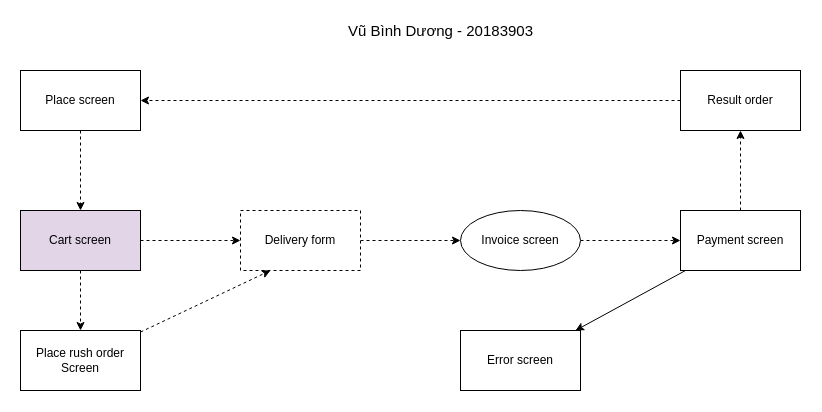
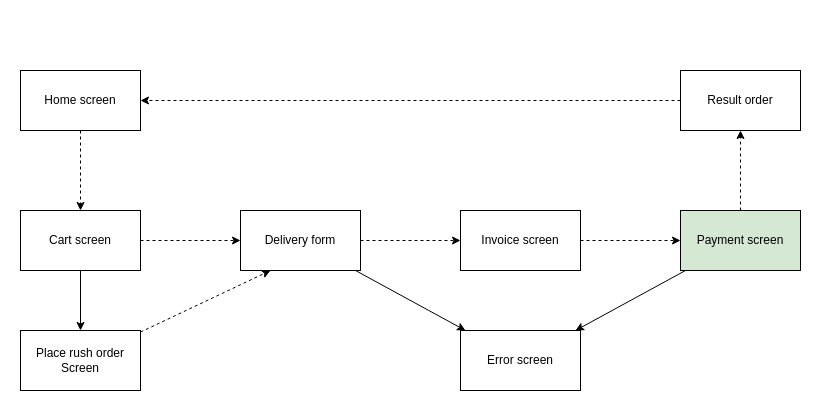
node "Vũ Bình Dương - 20183903": removed
node "Place screen": label "Place screen" -> "Home screen"
node "Cart screen": fillcolor #e1d5e7 -> #ffffff
node "Delivery form": style dashed -> solid
node "Invoice screen": shape ellipse -> rectangle
node "Payment screen": fillcolor #ffffff -> #d5e8d4
edge "Cart screen" -> "Place rush order Screen": style dashed -> solid
edge "Delivery form" -> "Error screen": added
